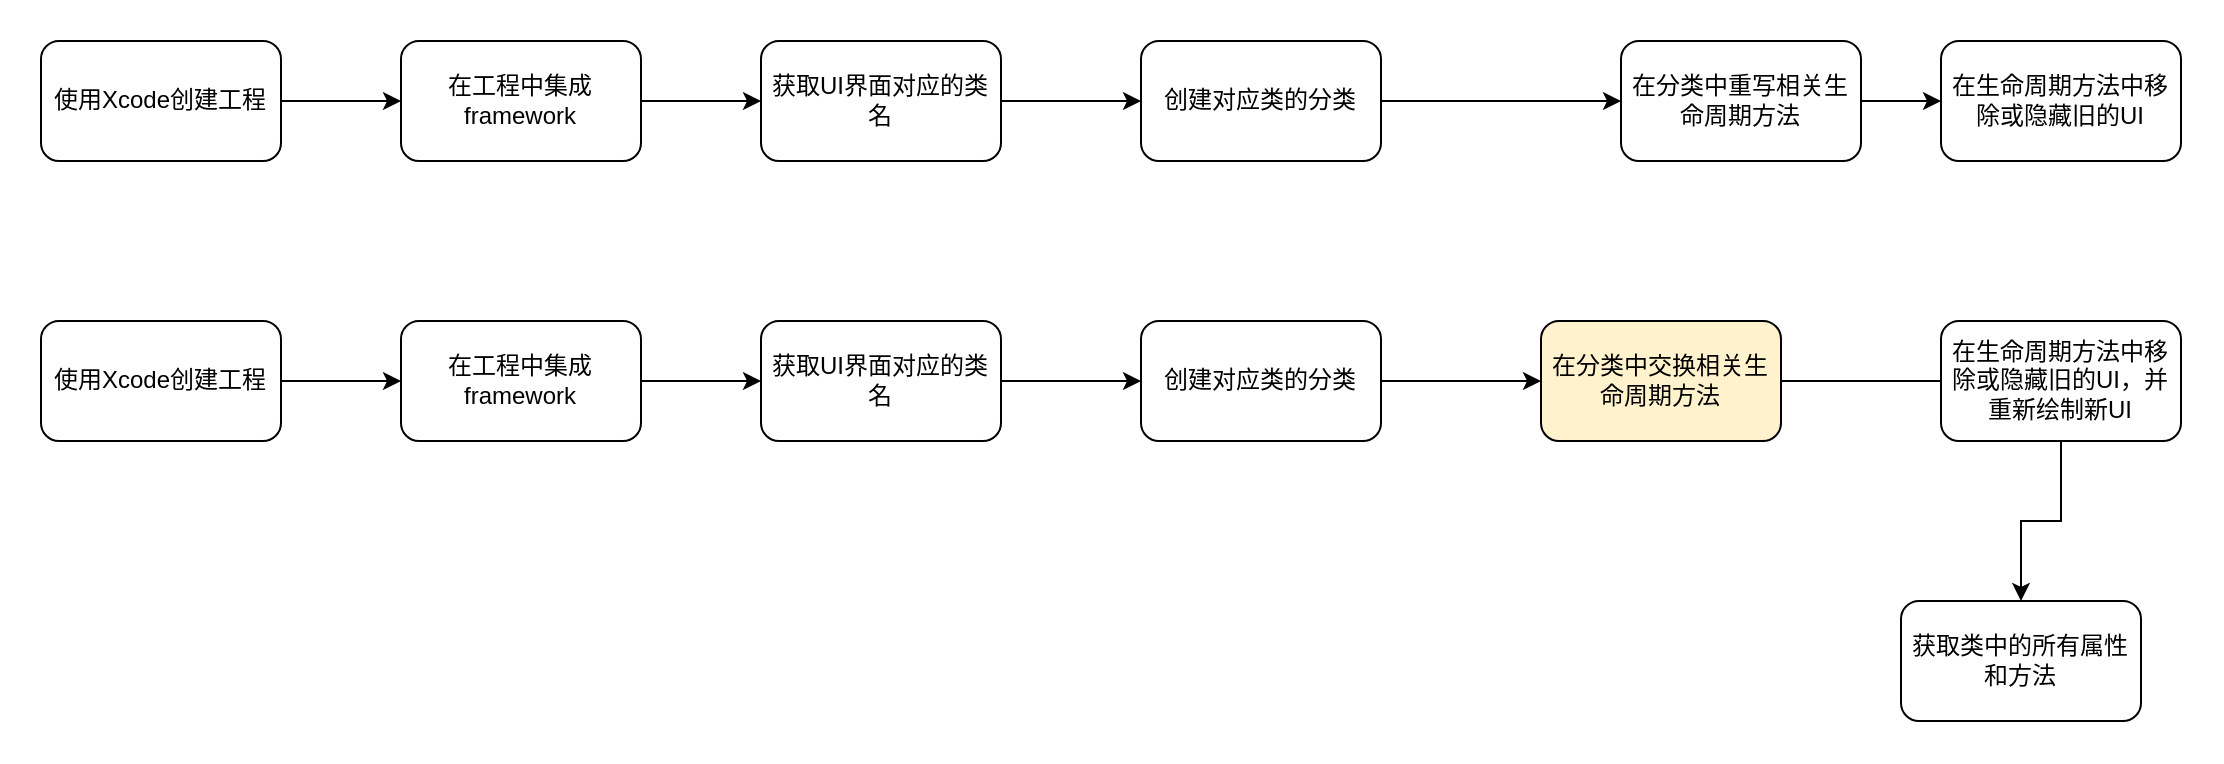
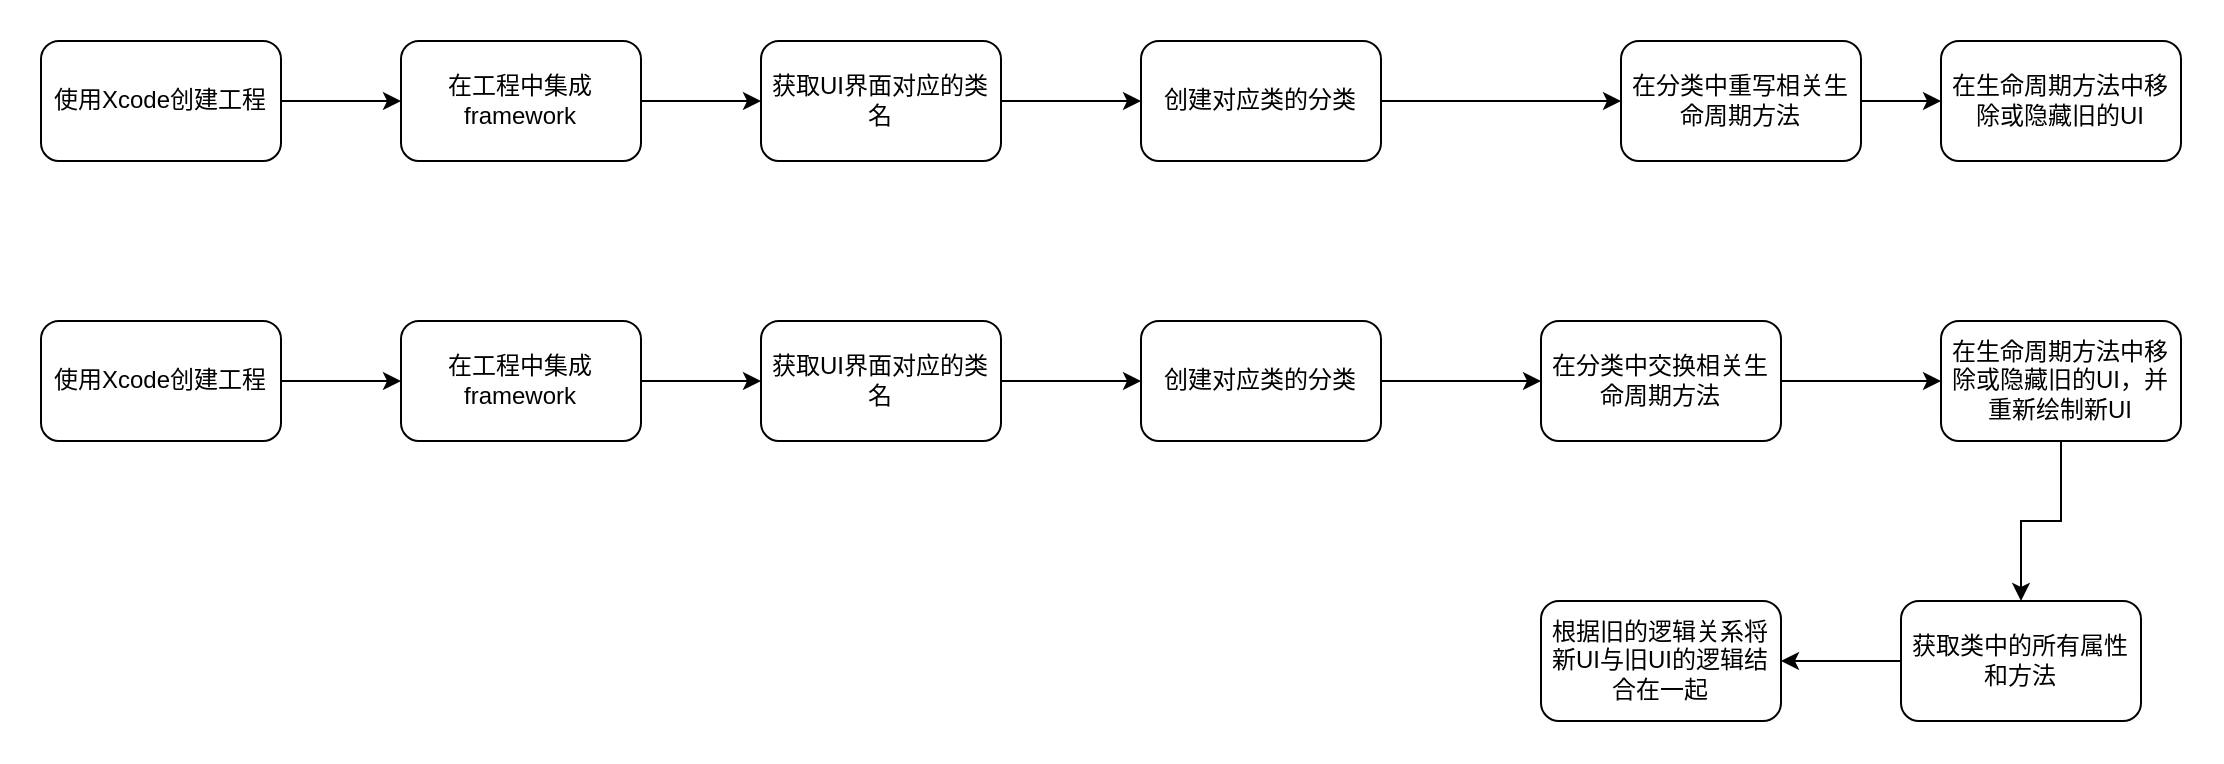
node "在分类中交换相关生命周期方法": fillcolor #fff2cc -> #ffffff
edge "在分类中交换相关生命周期方法" -- "在生命周期方法中移除或隐藏旧的UI，并重新绘制新UI": arrowhead none -> classic
node "根据旧的逻辑关系将新UI与旧UI的逻辑结合在一起": added
edge "获取类中的所有属性和方法" -> "根据旧的逻辑关系将新UI与旧UI的逻辑结合在一起": added
